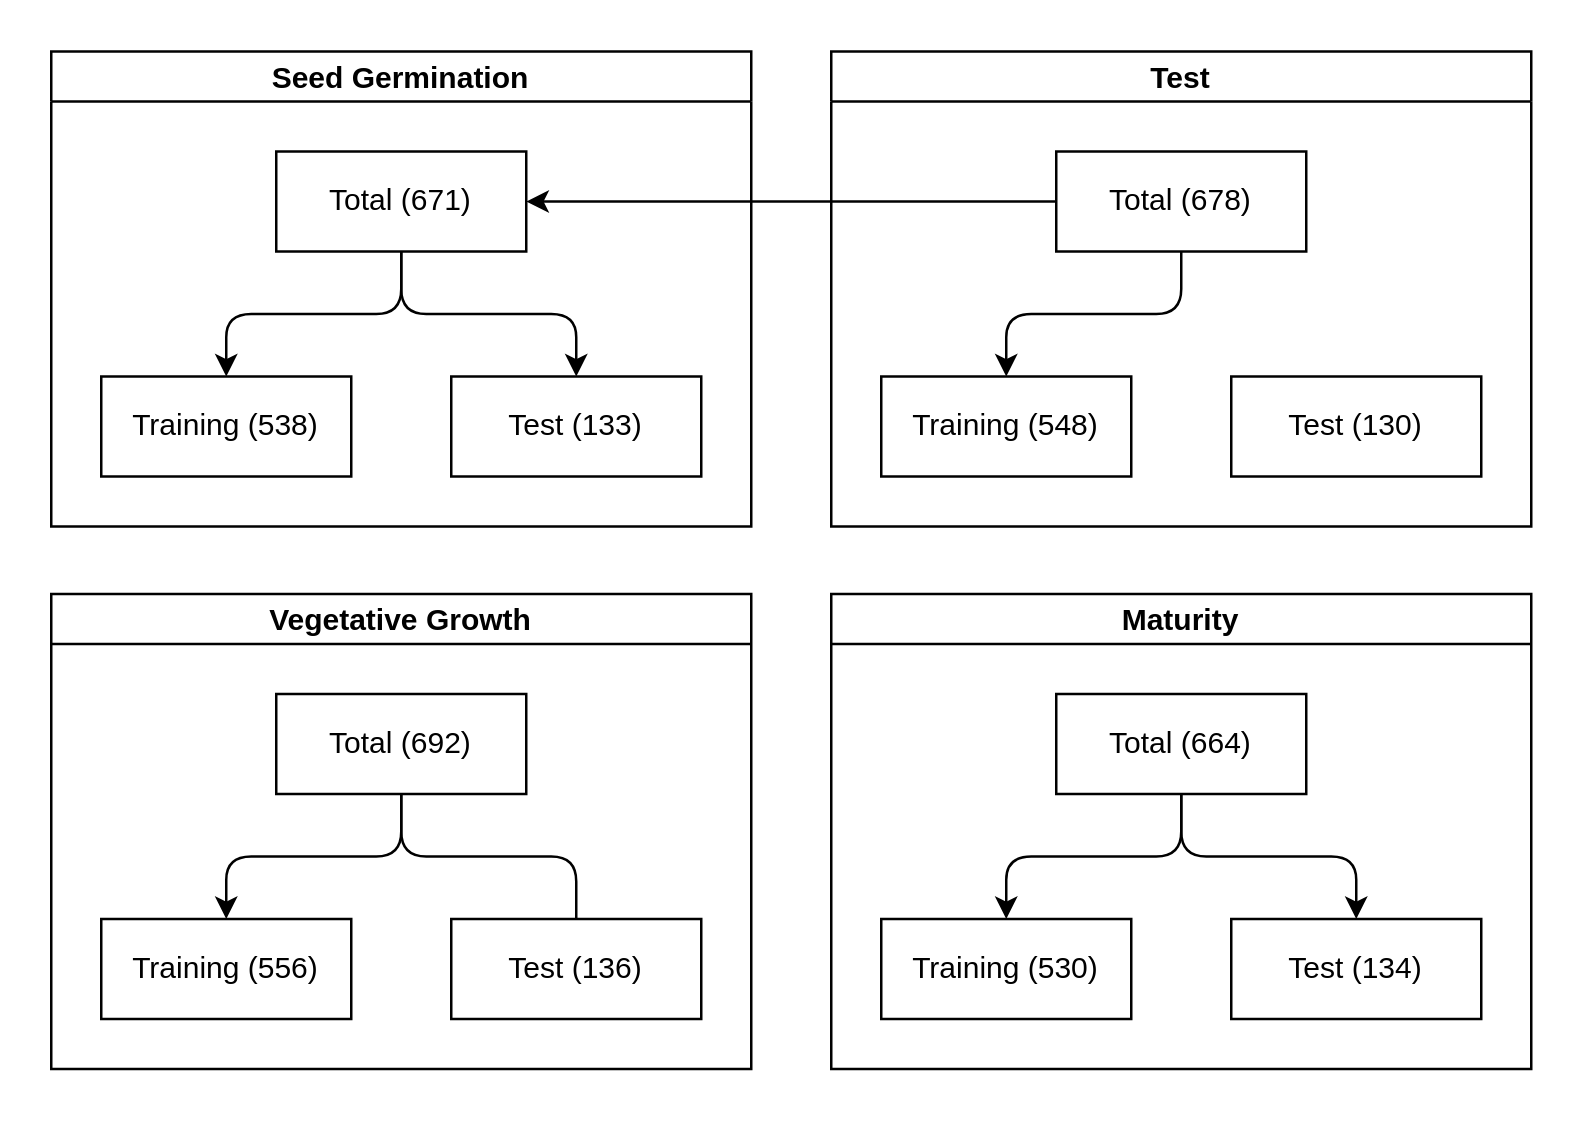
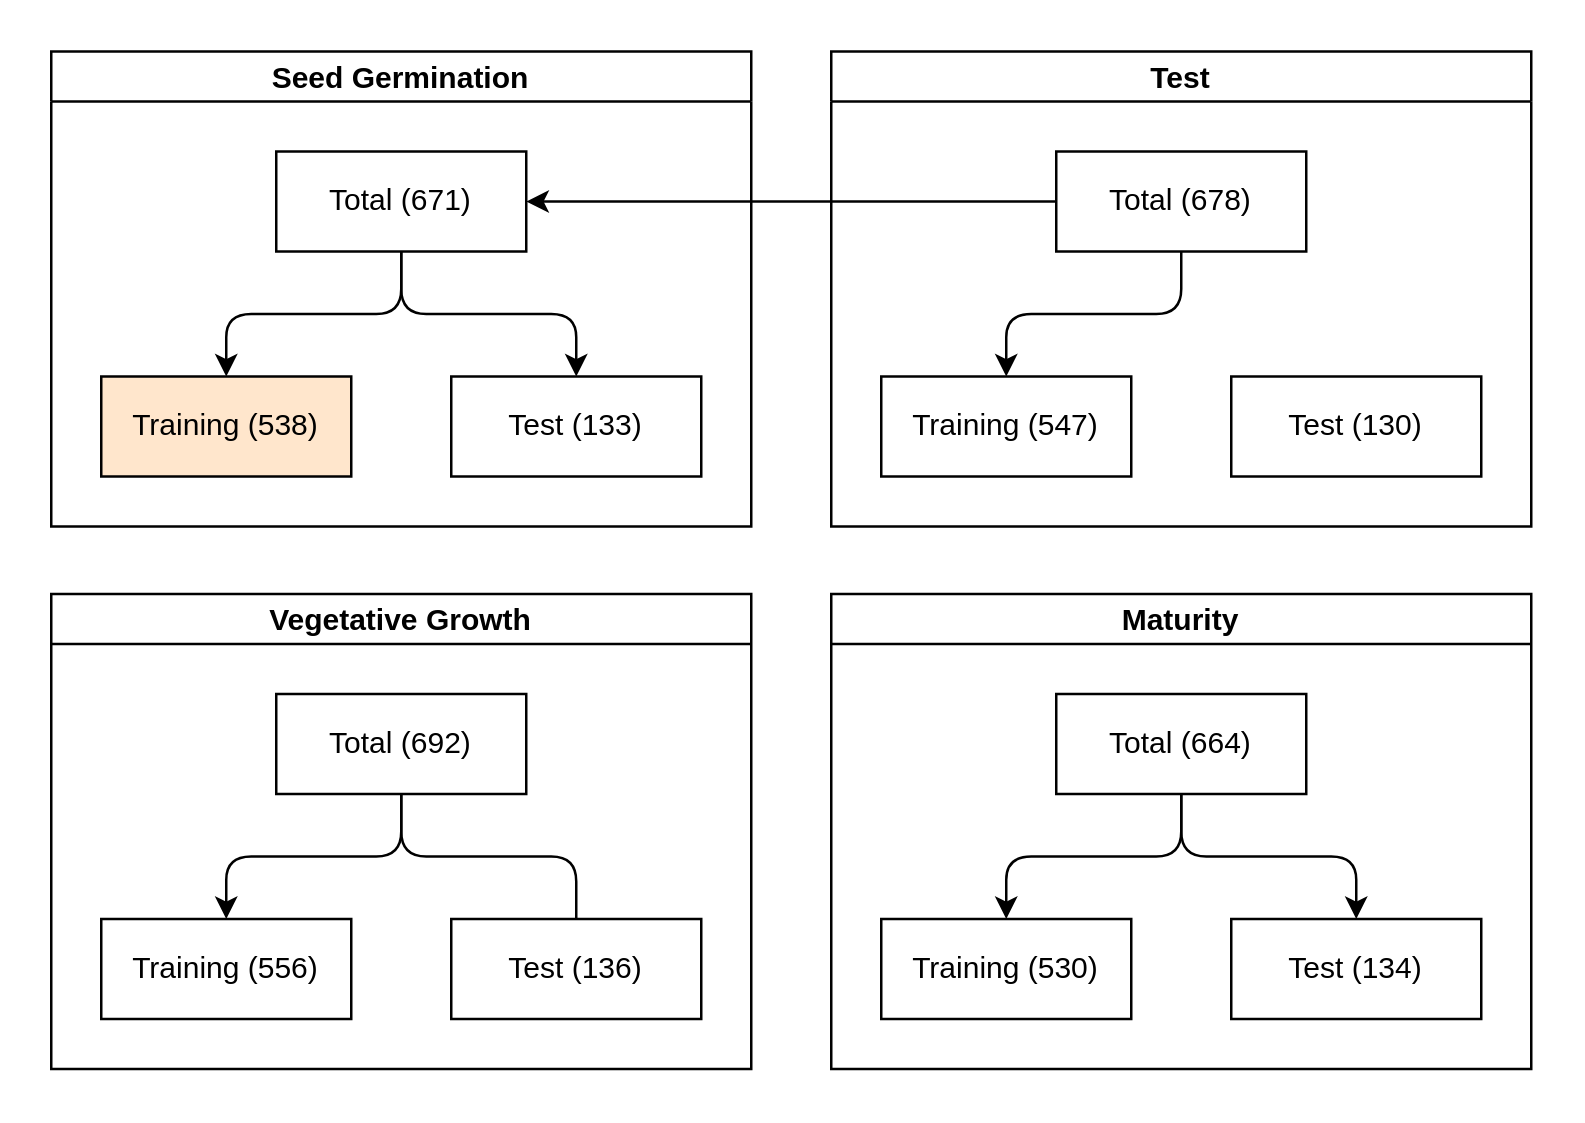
node "Training (538)": fillcolor #ffffff -> #ffe6cc
node "Training (548)": label "Training (548)" -> "Training (547)"
